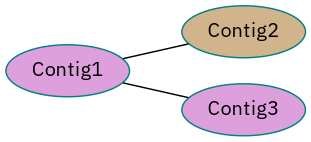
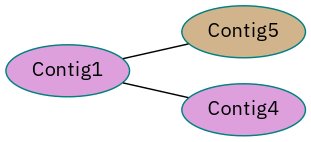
node "Contig2": label "Contig2" -> "Contig5"
node "Contig3": label "Contig3" -> "Contig4"
